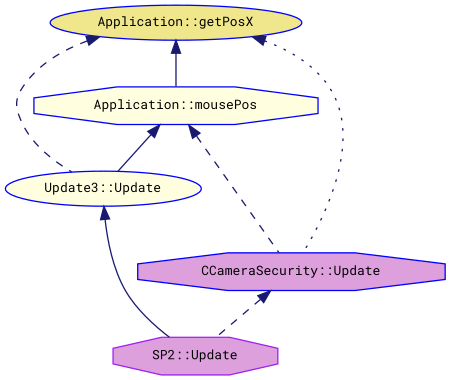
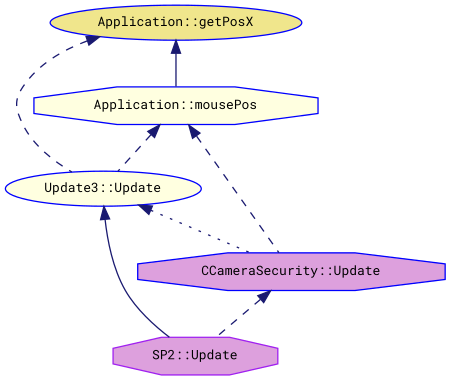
edge "CCameraSecurity::Update" -> "Application::getPosX": now "CCameraSecurity::Update" -> "Update3::Update"
edge "Update3::Update" -> "Application::mousePos": style solid -> dashed
